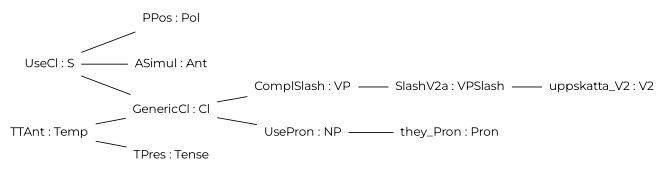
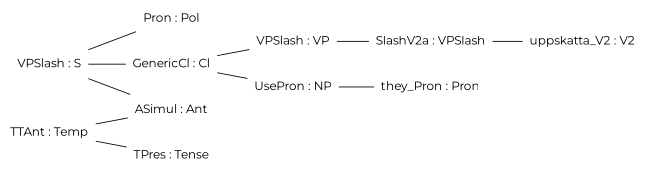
node "PPos : Pol": label "PPos : Pol" -> "Pron : Pol"
node "UseCl : S": label "UseCl : S" -> "VPSlash : S"
node "ComplSlash : VP": label "ComplSlash : VP" -> "VPSlash : VP"
edge "GenericCl : Cl" -- "TTAnt : Temp": now "ASimul : Ant" -- "TTAnt : Temp"
